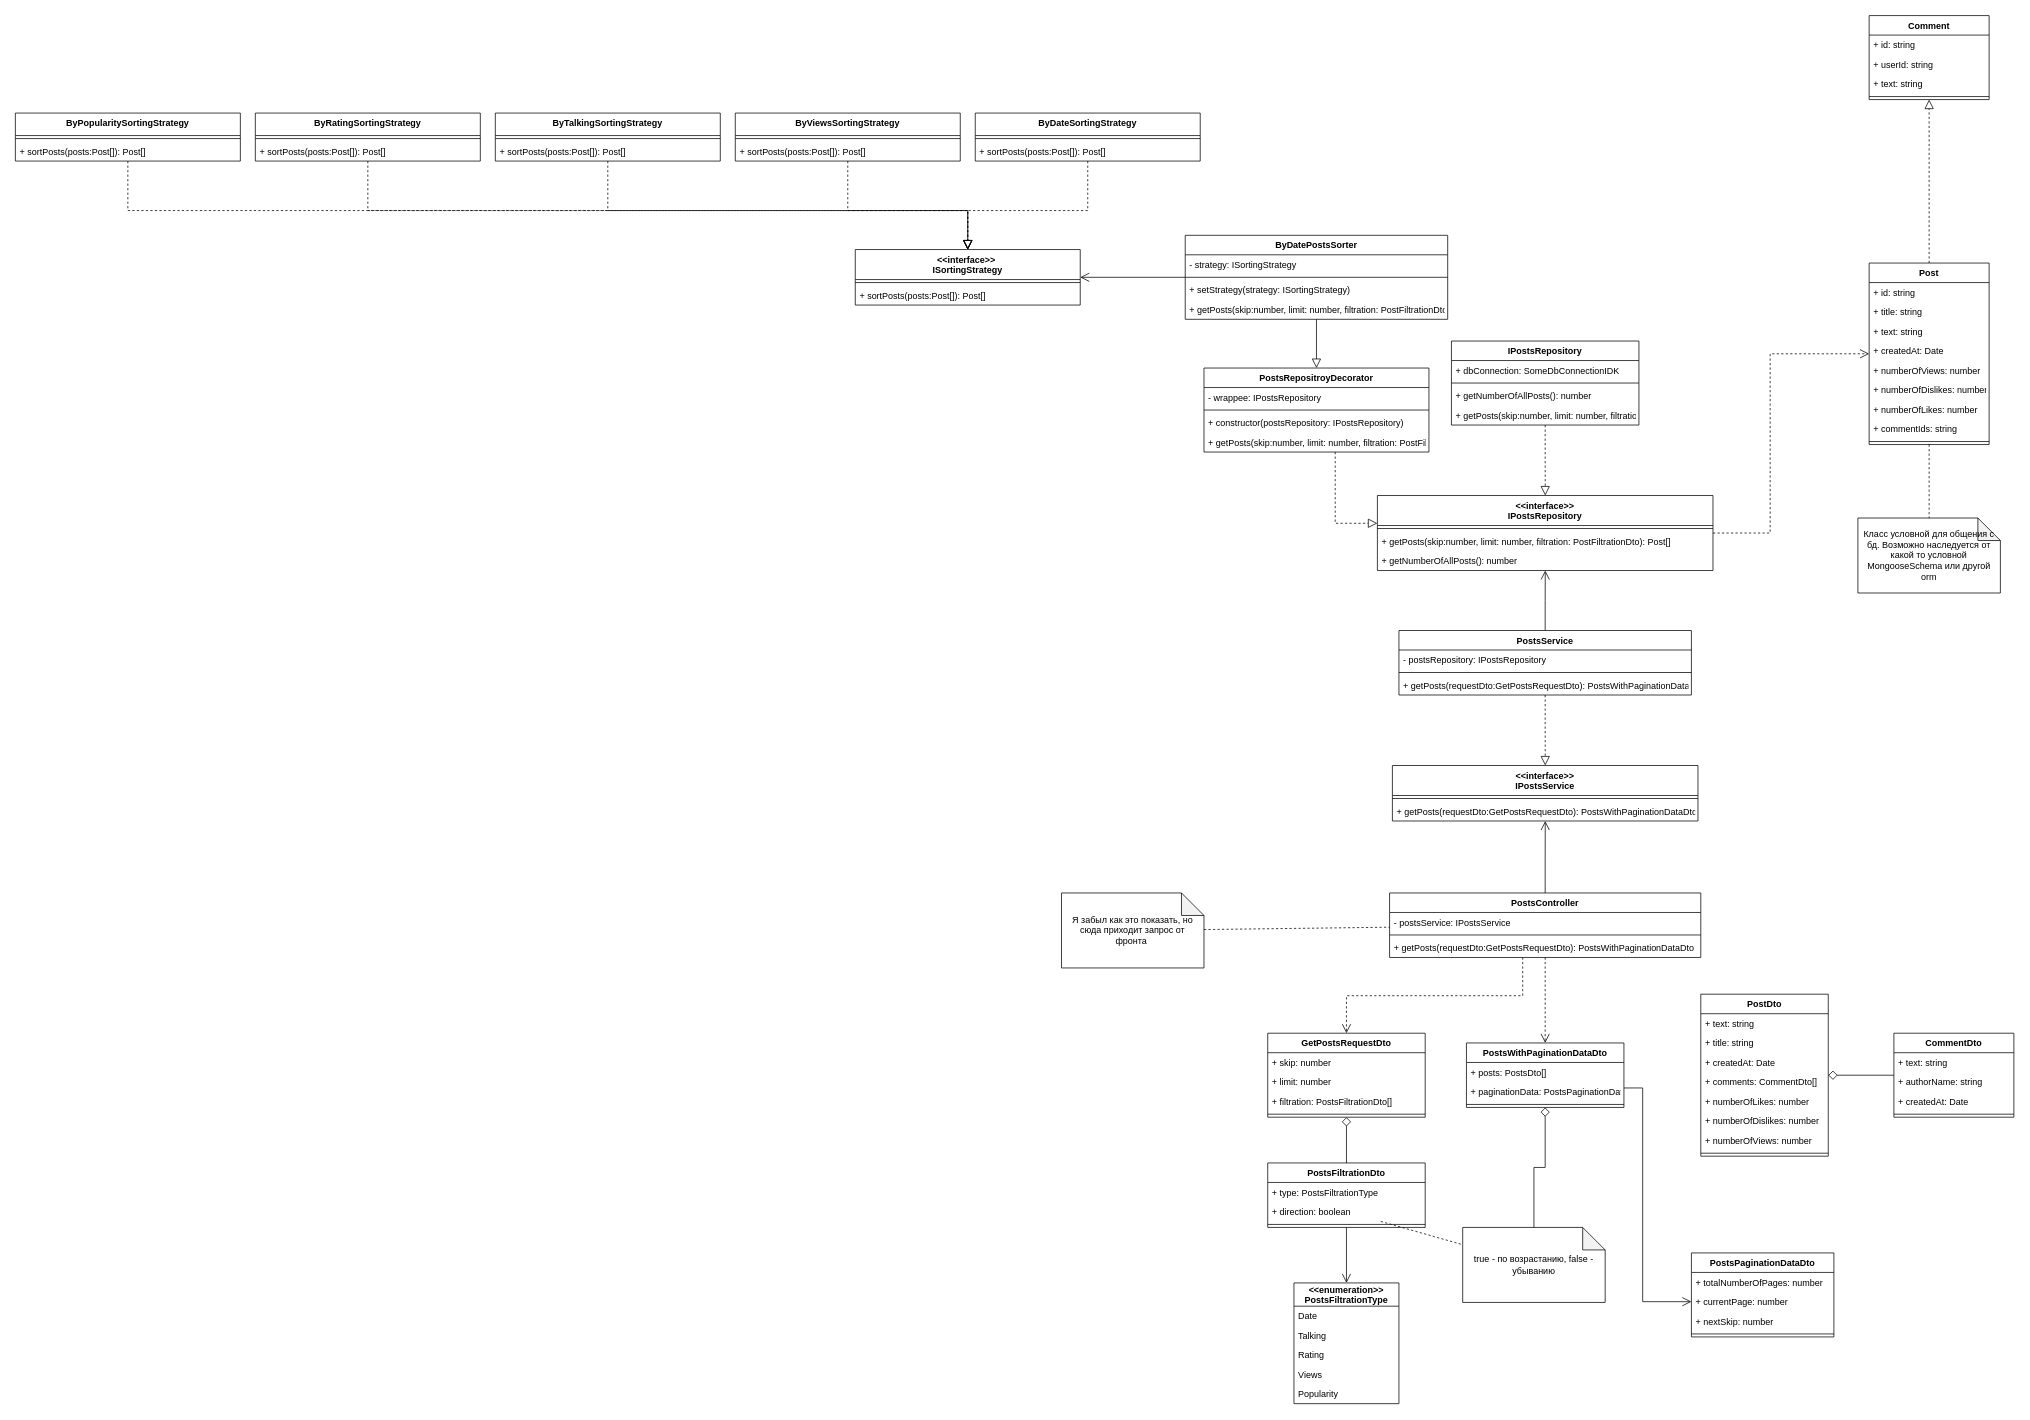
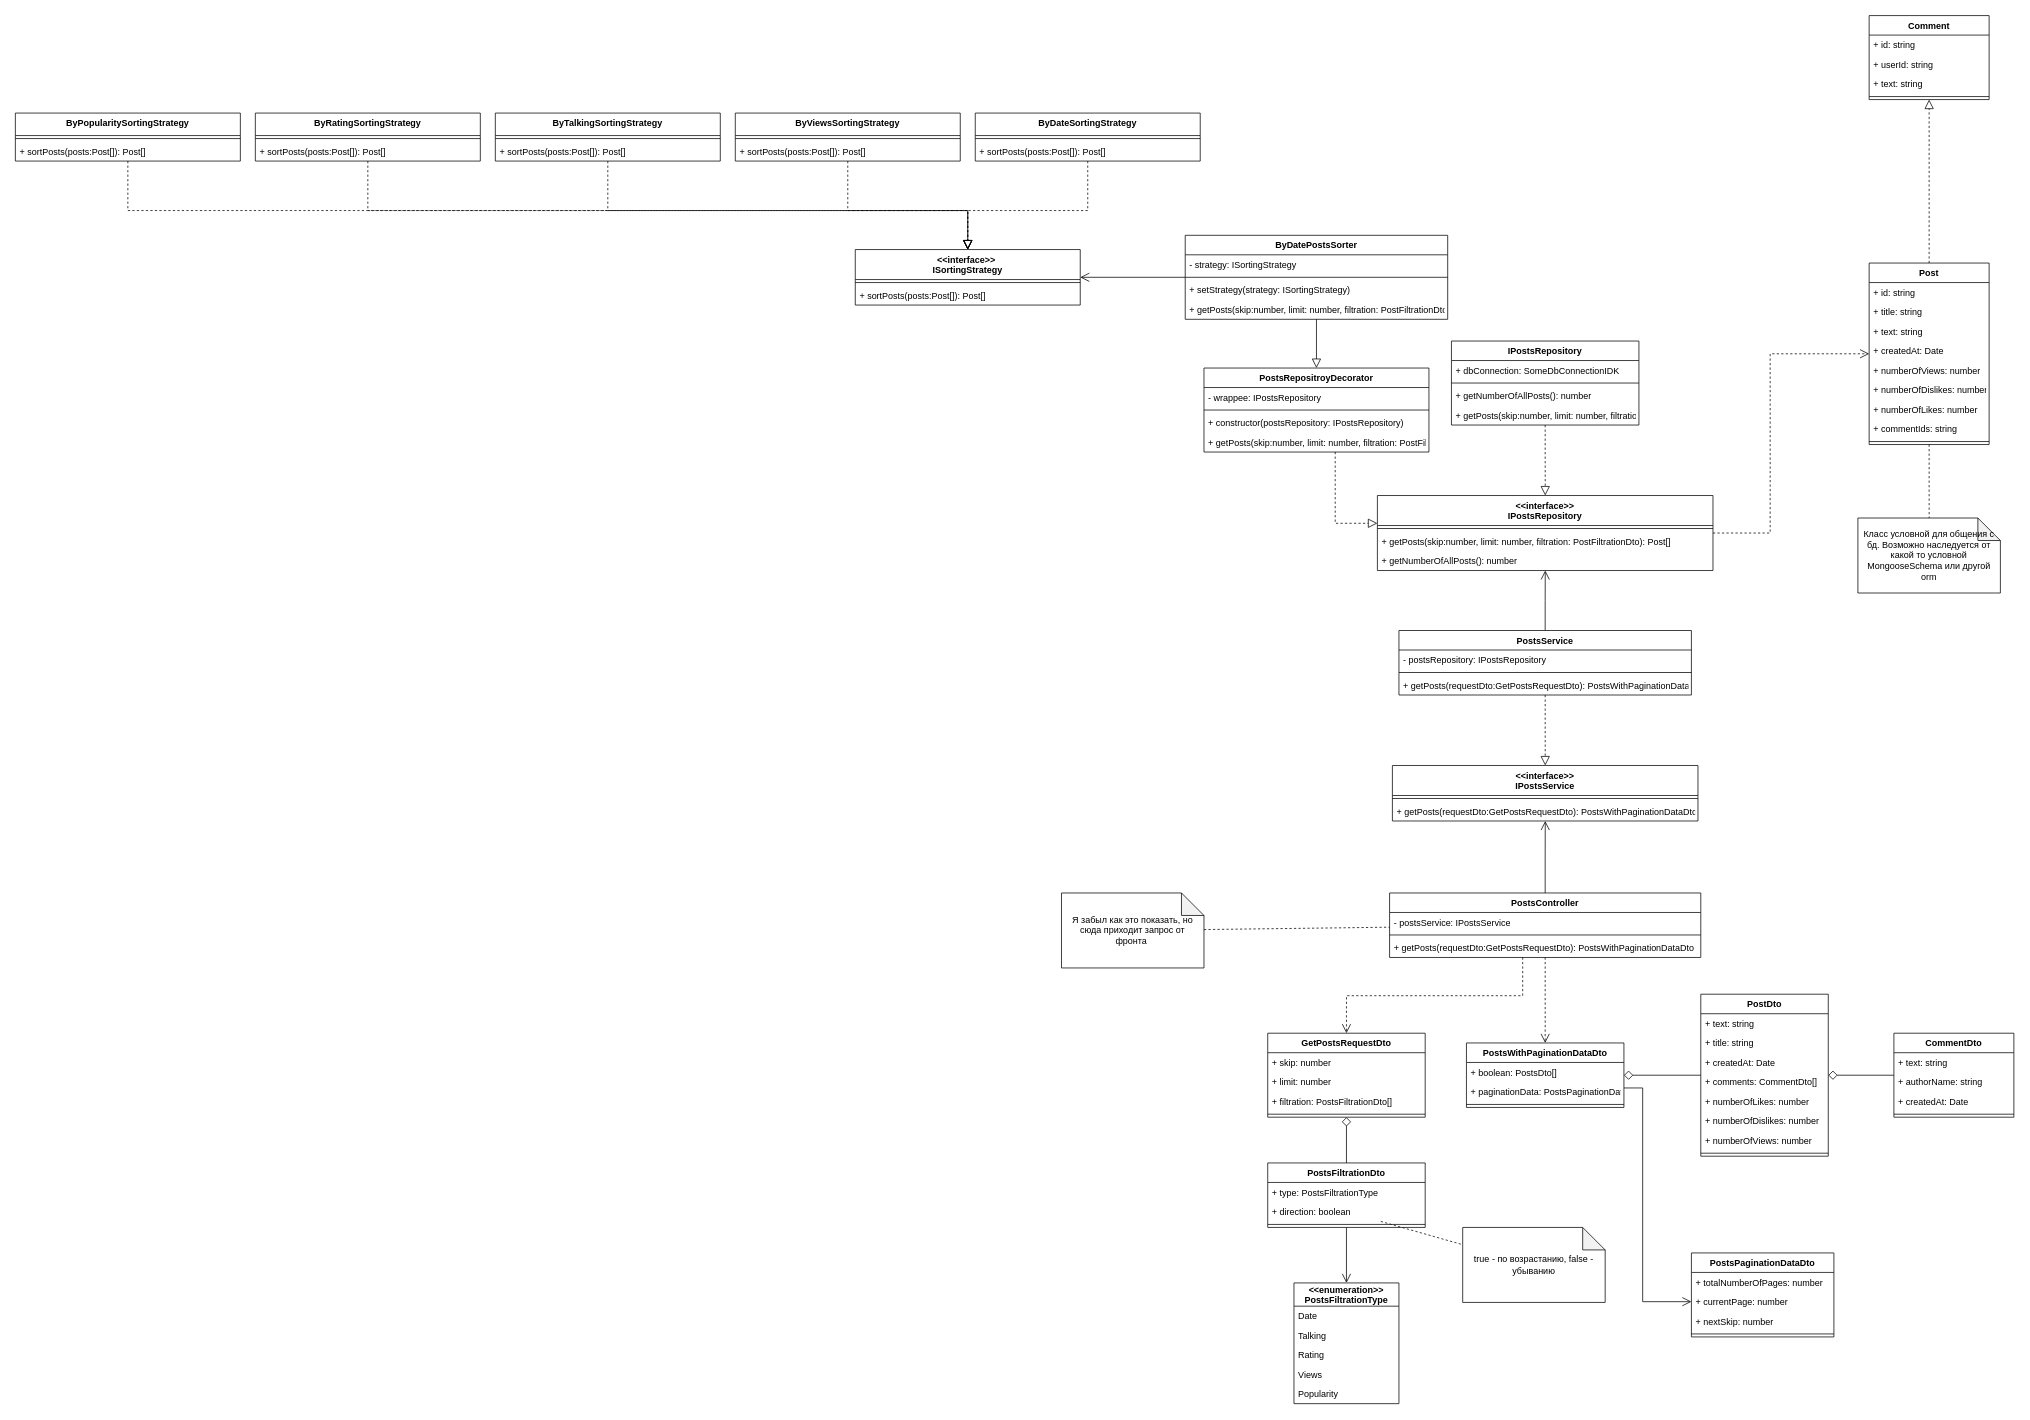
node "+ posts: PostsDto[]": label "+ posts: PostsDto[]" -> "+ boolean: PostsDto[]"
edge "true - по возрастанию, false - убыванию" -> "PostsWithPaginationDataDto": now "PostDto" -> "PostsWithPaginationDataDto"
